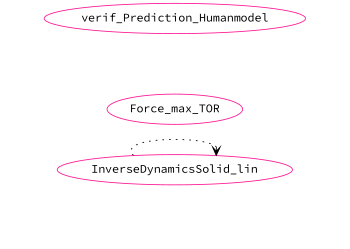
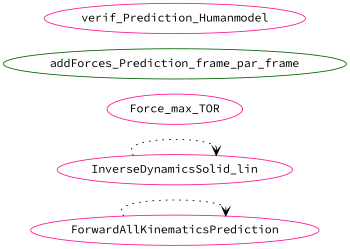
node "addForces_Prediction_frame_par_frame": added
node "ForwardAllKinematicsPrediction": added
